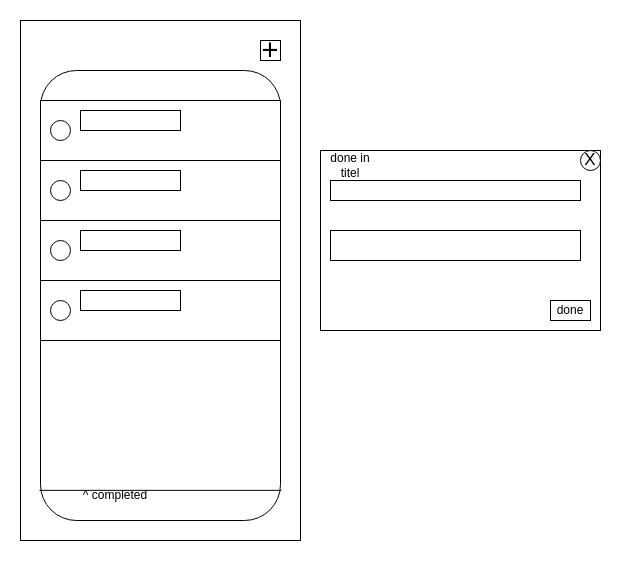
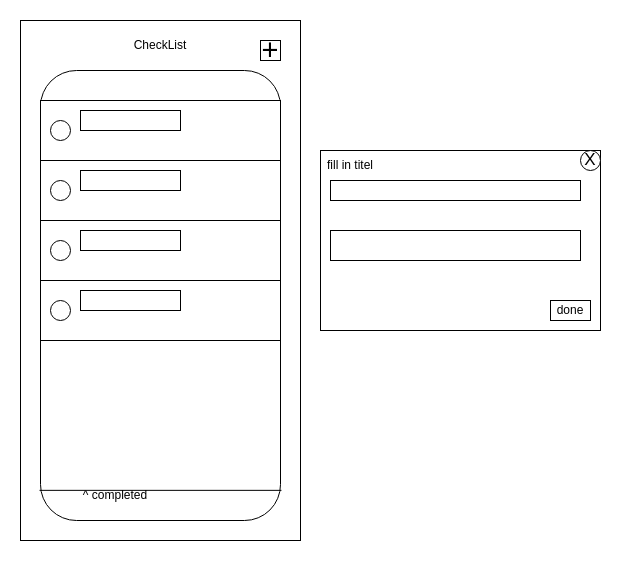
node "CheckList": added
node "done in titel": label "done in titel" -> "fill in titel"
